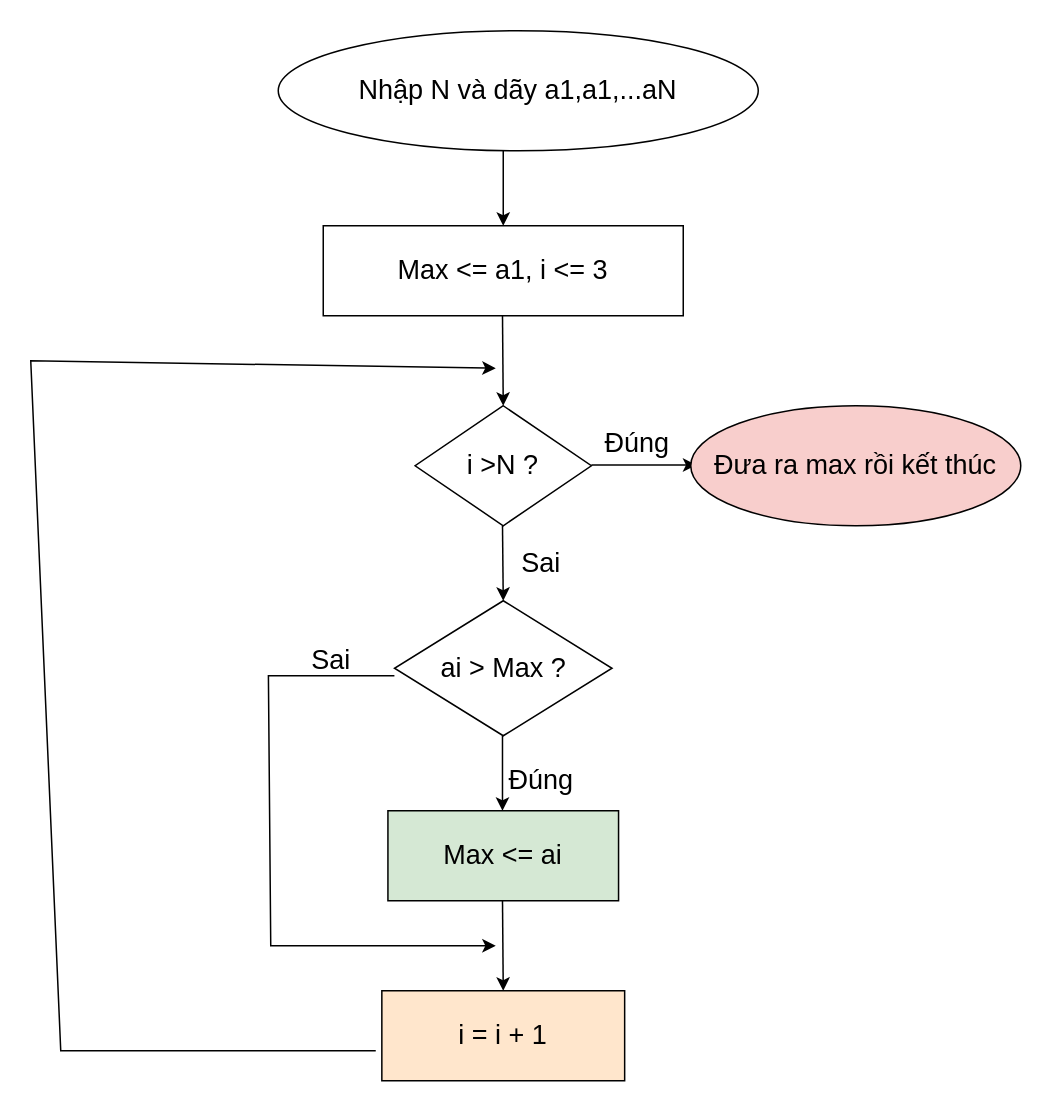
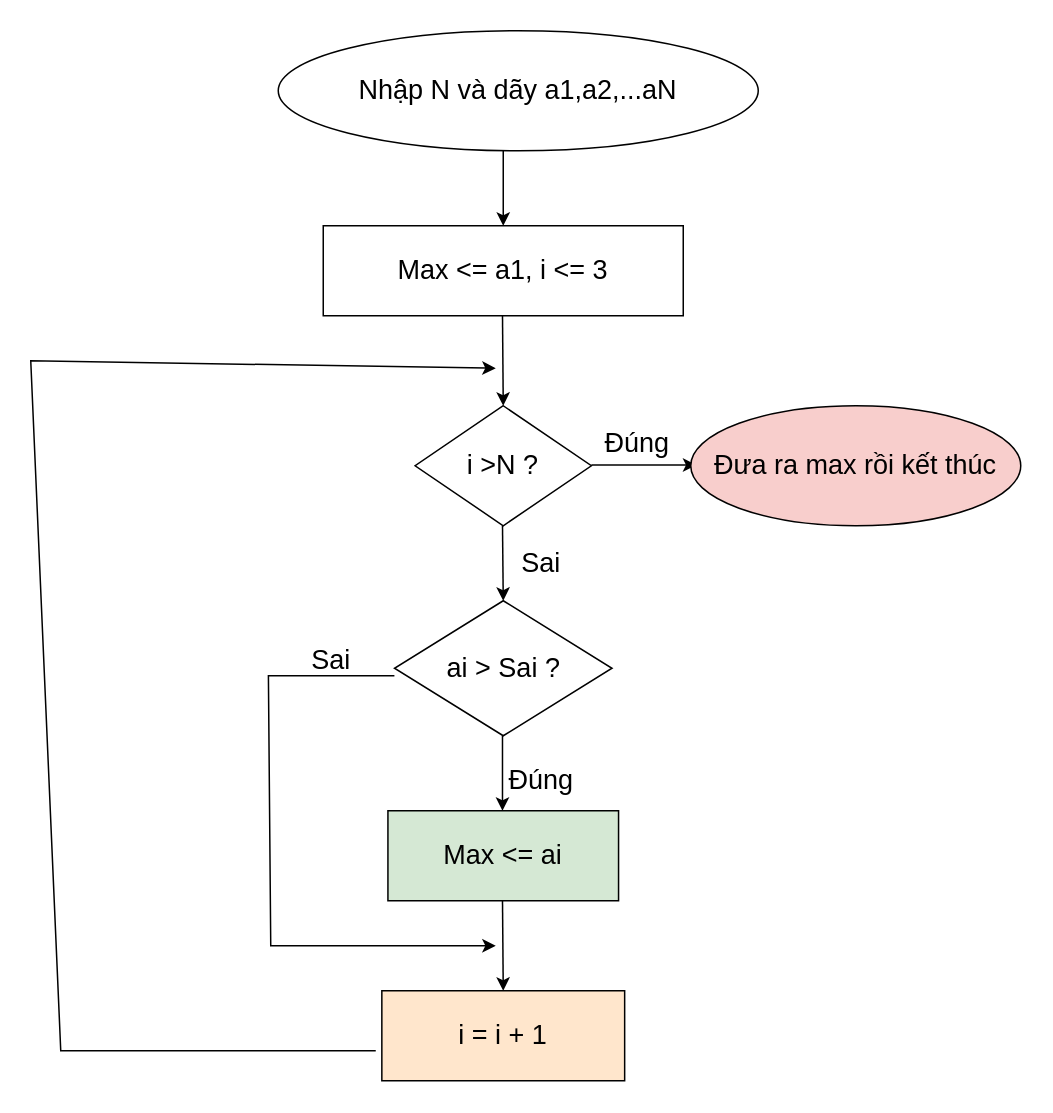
node "Nhập N và dãy a1,a1,...aN": label "Nhập N và dãy a1,a1,...aN" -> "Nhập N và dãy a1,a2,...aN"
node "ai > Max ?": label "ai > Max ?" -> "ai > Sai ?"
